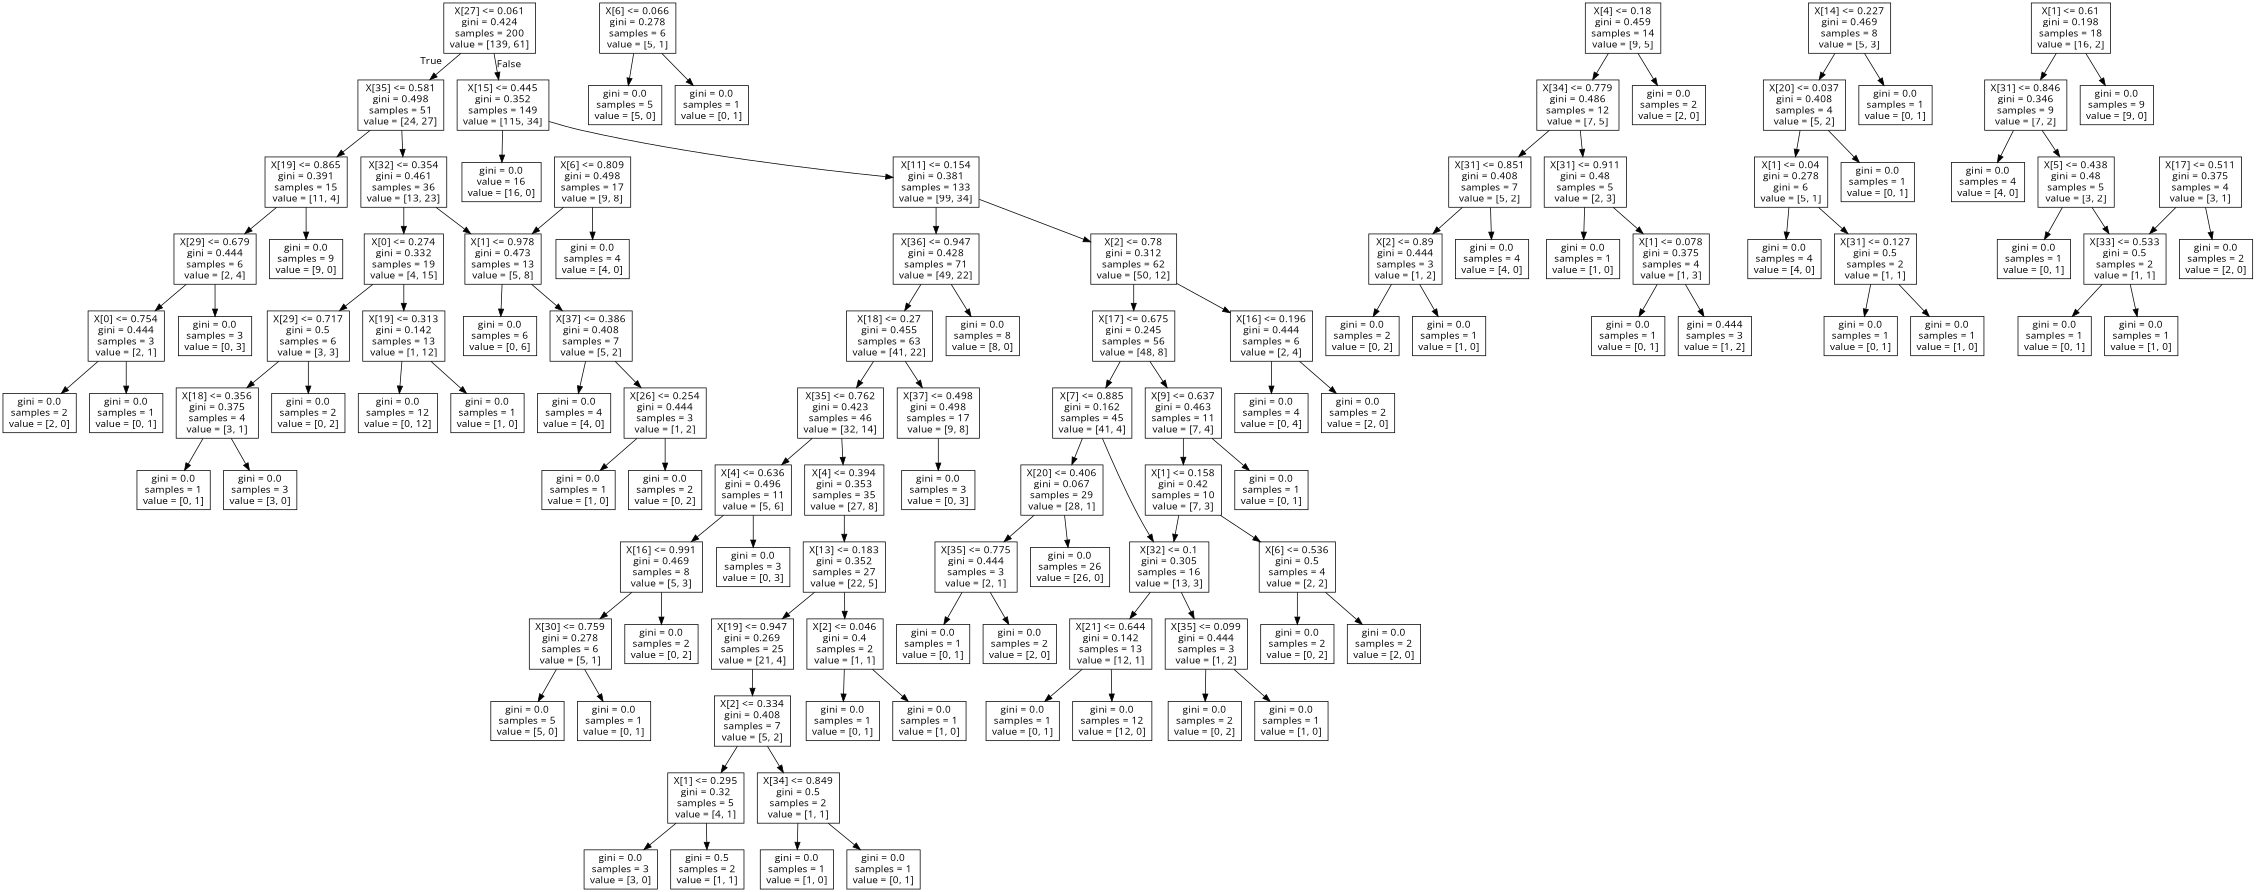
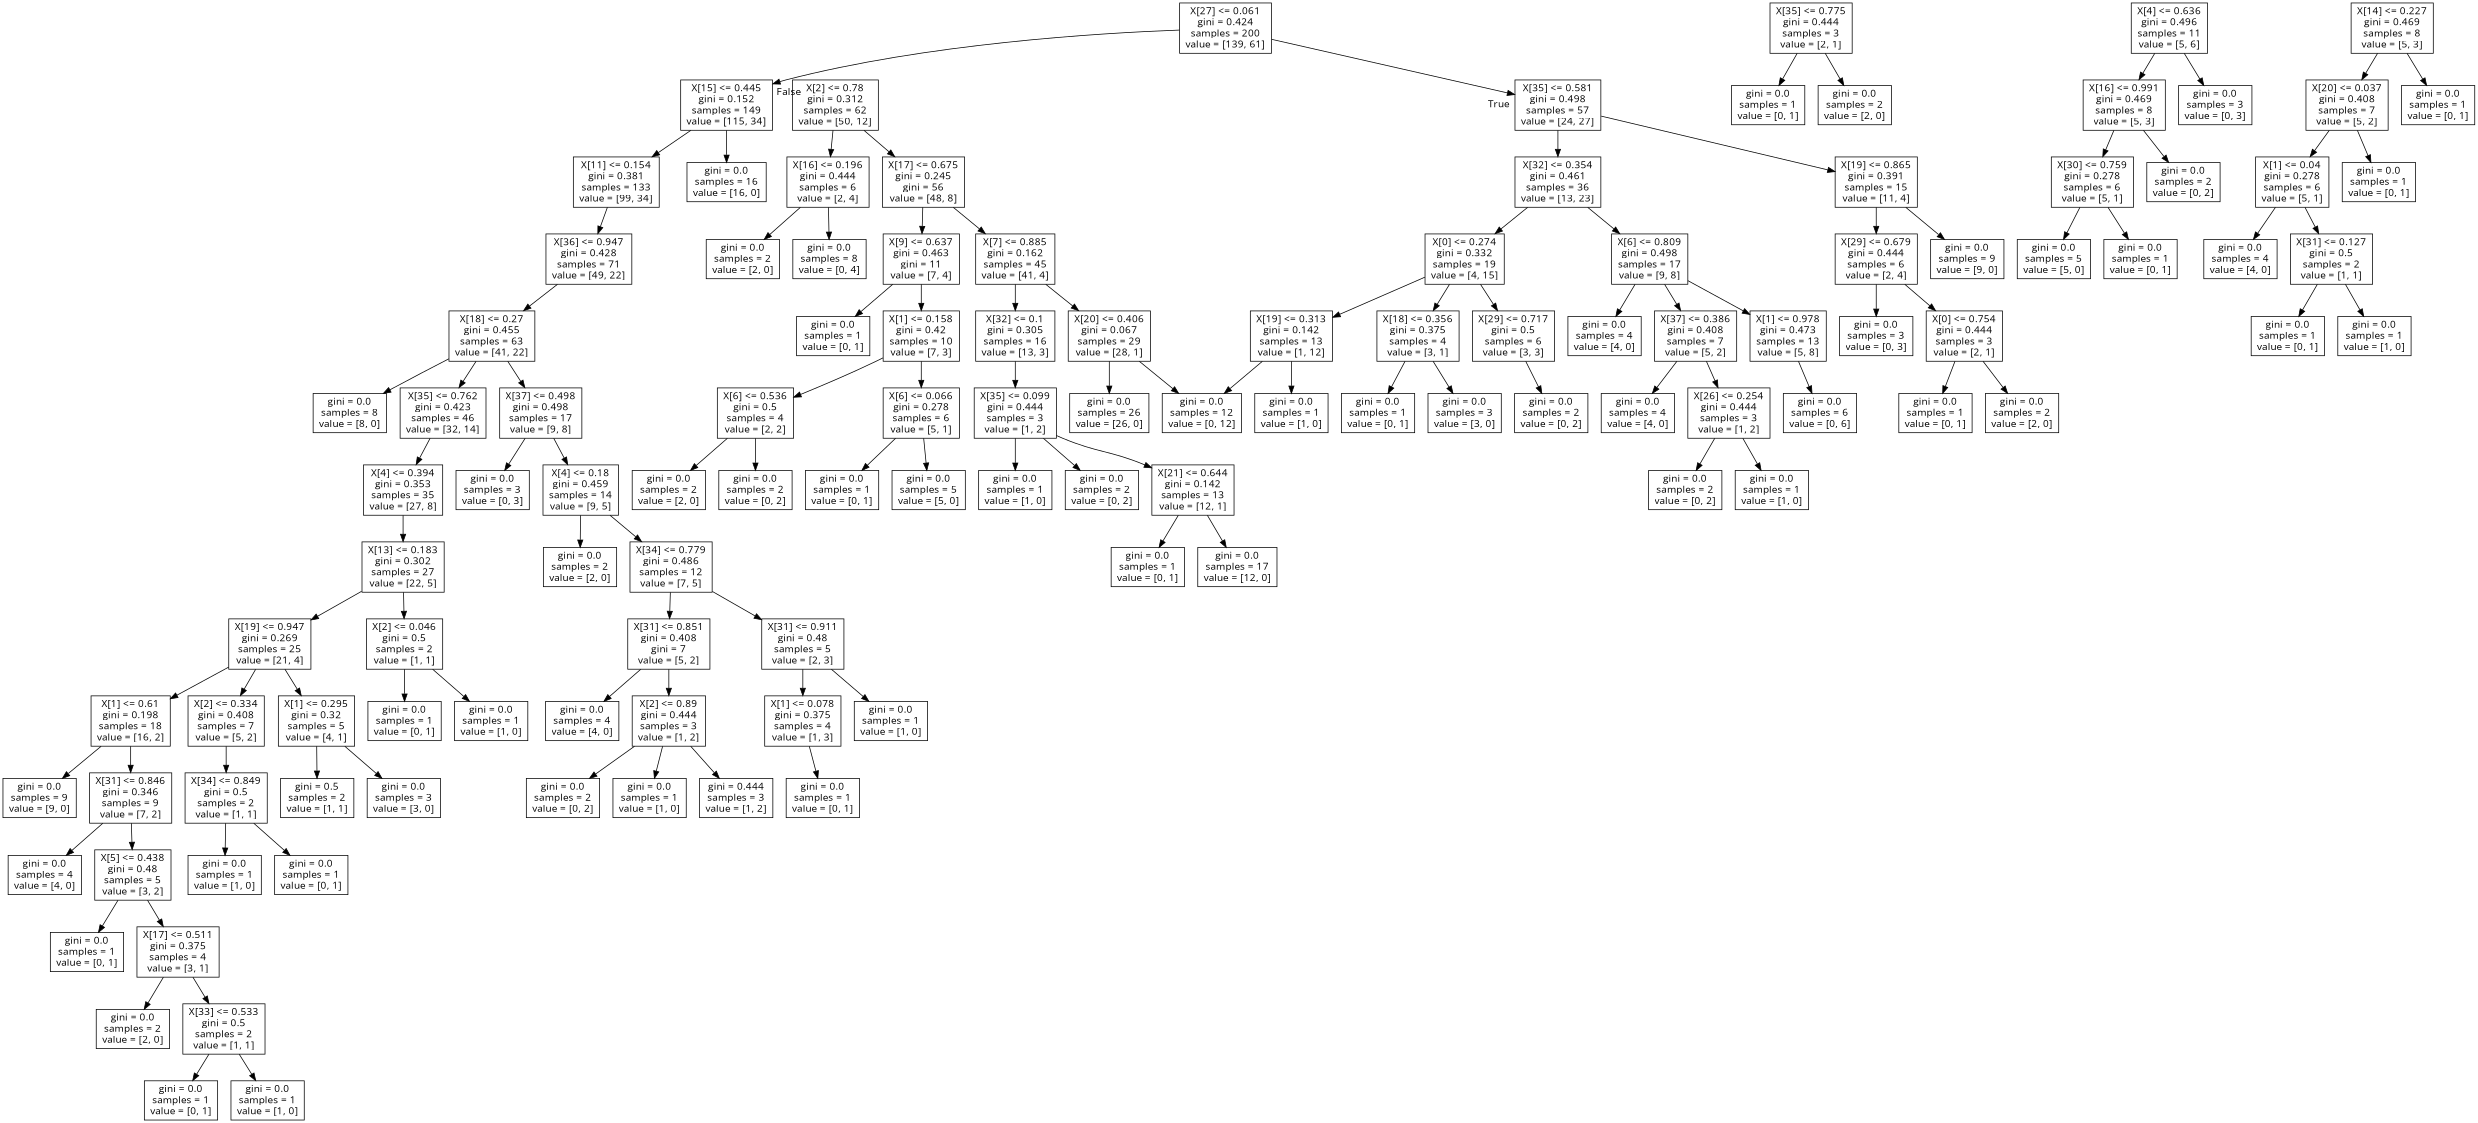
node "X[35] <= 0.581 gini = 0.498 samples = 51 value = [24, 27]": label "X[35] <= 0.581 gini = 0.498 samples = 51 value = [24, 27]" -> "X[35] <= 0.581 gini = 0.498 samples = 57 value = [24, 27]"
node "X[15] <= 0.445 gini = 0.352 samples = 149 value = [115, 34]": label "X[15] <= 0.445 gini = 0.352 samples = 149 value = [115, 34]" -> "X[15] <= 0.445 gini = 0.152 samples = 149 value = [115, 34]"
node "X[20] <= 0.037 gini = 0.408 samples = 4 value = [5, 2]": label "X[20] <= 0.037 gini = 0.408 samples = 4 value = [5, 2]" -> "X[20] <= 0.037 gini = 0.408 samples = 7 value = [5, 2]"
node "gini = 0.0 value = 16 value = [16, 0]": label "gini = 0.0 value = 16 value = [16, 0]" -> "gini = 0.0 samples = 16 value = [16, 0]"
node "X[31] <= 0.851 gini = 0.408 samples = 7 value = [5, 2]": label "X[31] <= 0.851 gini = 0.408 samples = 7 value = [5, 2]" -> "X[31] <= 0.851 gini = 0.408 gini = 7 value = [5, 2]"
node "X[1] <= 0.04 gini = 0.278 gini = 6 value = [5, 1]": label "X[1] <= 0.04 gini = 0.278 gini = 6 value = [5, 1]" -> "X[1] <= 0.04 gini = 0.278 samples = 6 value = [5, 1]"
edge "X[5] <= 0.438 gini = 0.48 samples = 5 value = [3, 2]" -> "X[33] <= 0.533 gini = 0.5 samples = 2 value = [1, 1]": now "X[5] <= 0.438 gini = 0.48 samples = 5 value = [3, 2]" -> "X[17] <= 0.511 gini = 0.375 samples = 4 value = [3, 1]"
edge "X[32] <= 0.354 gini = 0.461 samples = 36 value = [13, 23]" -> "X[1] <= 0.978 gini = 0.473 samples = 13 value = [5, 8]": now "X[32] <= 0.354 gini = 0.461 samples = 36 value = [13, 23]" -> "X[6] <= 0.809 gini = 0.498 samples = 17 value = [9, 8]"
edge "X[11] <= 0.154 gini = 0.381 samples = 133 value = [99, 34]" -> "X[2] <= 0.78 gini = 0.312 samples = 62 value = [50, 12]": removed
edge "X[1] <= 0.978 gini = 0.473 samples = 13 value = [5, 8]" -> "X[37] <= 0.386 gini = 0.408 samples = 7 value = [5, 2]": now "X[6] <= 0.809 gini = 0.498 samples = 17 value = [9, 8]" -> "X[37] <= 0.386 gini = 0.408 samples = 7 value = [5, 2]"
edge "X[36] <= 0.947 gini = 0.428 samples = 71 value = [49, 22]" -> "gini = 0.0 samples = 8 value = [8, 0]": now "X[18] <= 0.27 gini = 0.455 samples = 63 value = [41, 22]" -> "gini = 0.0 samples = 8 value = [8, 0]"
edge "X[1] <= 0.078 gini = 0.375 samples = 4 value = [1, 3]" -> "gini = 0.444 samples = 3 value = [1, 2]": now "X[2] <= 0.89 gini = 0.444 samples = 3 value = [1, 2]" -> "gini = 0.444 samples = 3 value = [1, 2]"
node "X[17] <= 0.675 gini = 0.245 samples = 56 value = [48, 8]": label "X[17] <= 0.675 gini = 0.245 samples = 56 value = [48, 8]" -> "X[17] <= 0.675 gini = 0.245 gini = 56 value = [48, 8]"
edge "X[29] <= 0.717 gini = 0.5 samples = 6 value = [3, 3]" -> "X[18] <= 0.356 gini = 0.375 samples = 4 value = [3, 1]": now "X[0] <= 0.274 gini = 0.332 samples = 19 value = [4, 15]" -> "X[18] <= 0.356 gini = 0.375 samples = 4 value = [3, 1]"
node "X[9] <= 0.637 gini = 0.463 samples = 11 value = [7, 4]": label "X[9] <= 0.637 gini = 0.463 samples = 11 value = [7, 4]" -> "X[9] <= 0.637 gini = 0.463 gini = 11 value = [7, 4]"
node "gini = 0.0 samples = 4 value = [0, 4]": label "gini = 0.0 samples = 4 value = [0, 4]" -> "gini = 0.0 samples = 8 value = [0, 4]"
edge "X[37] <= 0.498 gini = 0.498 samples = 17 value = [9, 8]" -> "X[4] <= 0.18 gini = 0.459 samples = 14 value = [9, 5]": added
edge "X[35] <= 0.762 gini = 0.423 samples = 46 value = [32, 14]" -> "X[4] <= 0.636 gini = 0.496 samples = 11 value = [5, 6]": removed
edge "X[1] <= 0.158 gini = 0.42 samples = 10 value = [7, 3]" -> "X[32] <= 0.1 gini = 0.305 samples = 16 value = [13, 3]": now "X[1] <= 0.158 gini = 0.42 samples = 10 value = [7, 3]" -> "X[6] <= 0.066 gini = 0.278 samples = 6 value = [5, 1]"
edge "X[20] <= 0.406 gini = 0.067 samples = 29 value = [28, 1]" -> "X[35] <= 0.775 gini = 0.444 samples = 3 value = [2, 1]": now "X[20] <= 0.406 gini = 0.067 samples = 29 value = [28, 1]" -> "gini = 0.0 samples = 12 value = [0, 12]"
node "X[13] <= 0.183 gini = 0.352 samples = 27 value = [22, 5]": label "X[13] <= 0.183 gini = 0.352 samples = 27 value = [22, 5]" -> "X[13] <= 0.183 gini = 0.302 samples = 27 value = [22, 5]"
edge "X[32] <= 0.1 gini = 0.305 samples = 16 value = [13, 3]" -> "X[21] <= 0.644 gini = 0.142 samples = 13 value = [12, 1]": now "X[35] <= 0.099 gini = 0.444 samples = 3 value = [1, 2]" -> "X[21] <= 0.644 gini = 0.142 samples = 13 value = [12, 1]"
node "X[2] <= 0.046 gini = 0.4 samples = 2 value = [1, 1]": label "X[2] <= 0.046 gini = 0.4 samples = 2 value = [1, 1]" -> "X[2] <= 0.046 gini = 0.5 samples = 2 value = [1, 1]"
edge "X[19] <= 0.947 gini = 0.269 samples = 25 value = [21, 4]" -> "X[1] <= 0.61 gini = 0.198 samples = 18 value = [16, 2]": added
node "gini = 0.0 samples = 12 value = [12, 0]": label "gini = 0.0 samples = 12 value = [12, 0]" -> "gini = 0.0 samples = 17 value = [12, 0]"
edge "X[2] <= 0.334 gini = 0.408 samples = 7 value = [5, 2]" -> "X[1] <= 0.295 gini = 0.32 samples = 5 value = [4, 1]": now "X[19] <= 0.947 gini = 0.269 samples = 25 value = [21, 4]" -> "X[1] <= 0.295 gini = 0.32 samples = 5 value = [4, 1]"
